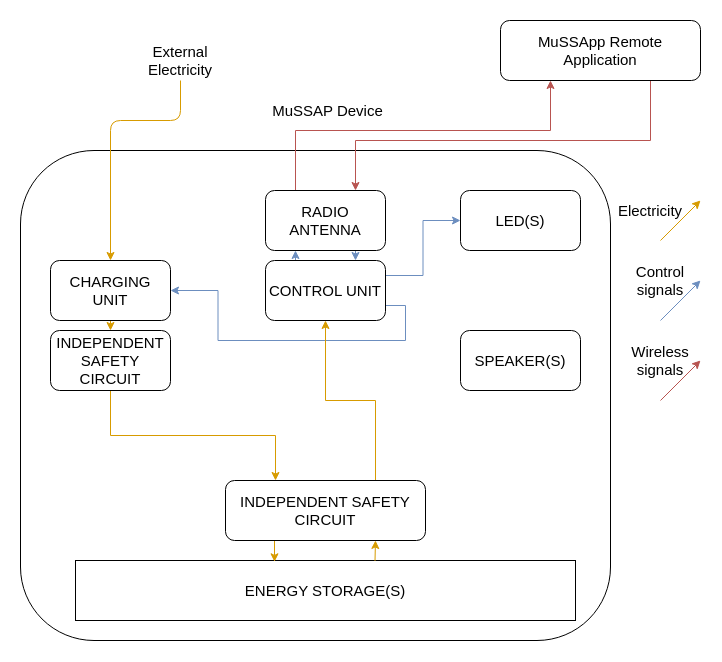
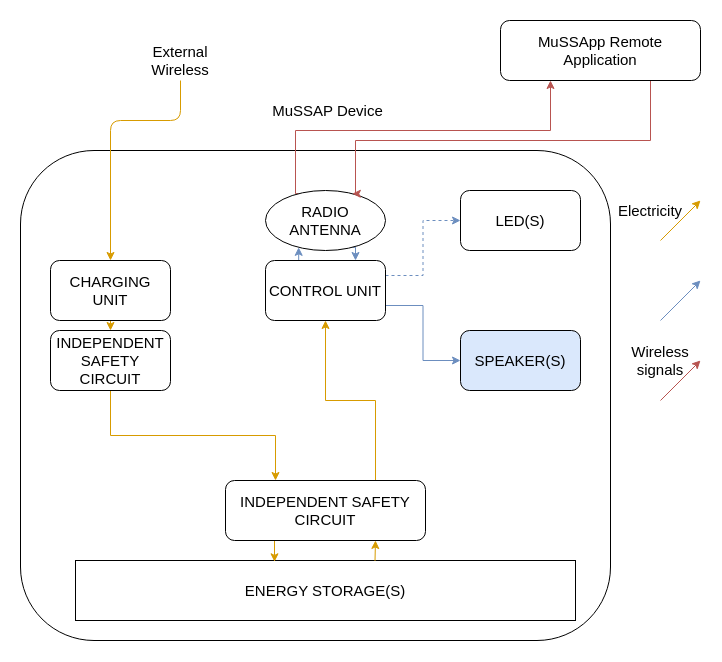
node "External Electricity": label "External Electricity" -> "External Wireless"
node "RADIO ANTENNA": shape rounded rectangle -> ellipse
edge "CONTROL UNIT" -> "LED(S)": style solid -> dashed
node "Control signals": removed
edge "CONTROL UNIT" -> "CHARGING UNIT": now "CONTROL UNIT" -> "SPEAKER(S)"
node "SPEAKER(S)": fillcolor #ffffff -> #dae8fc
